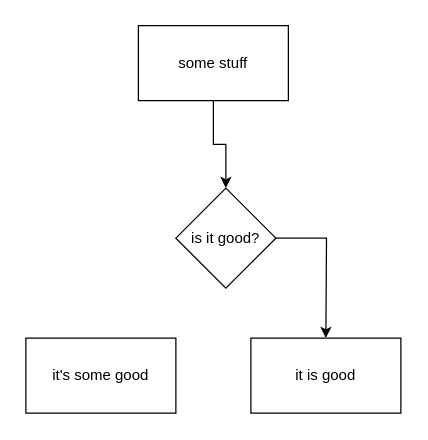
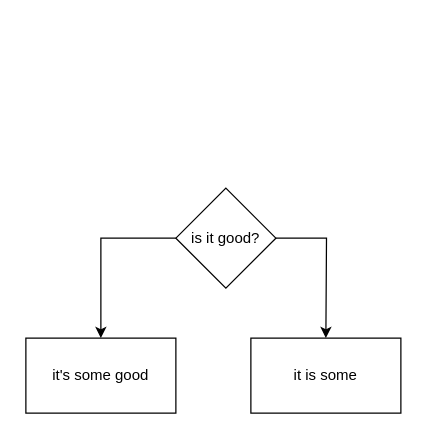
node "some stuff": removed
edge "some stuff" -> "is it good?": removed
edge "is it good?" -> "it's some good": added
node "it is good": label "it is good" -> "it is some"
